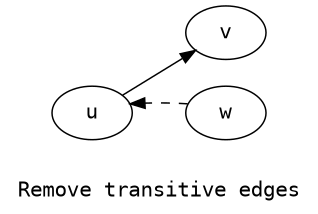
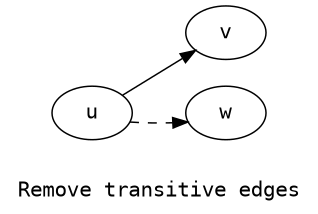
edge "w" -> "u": reversed
